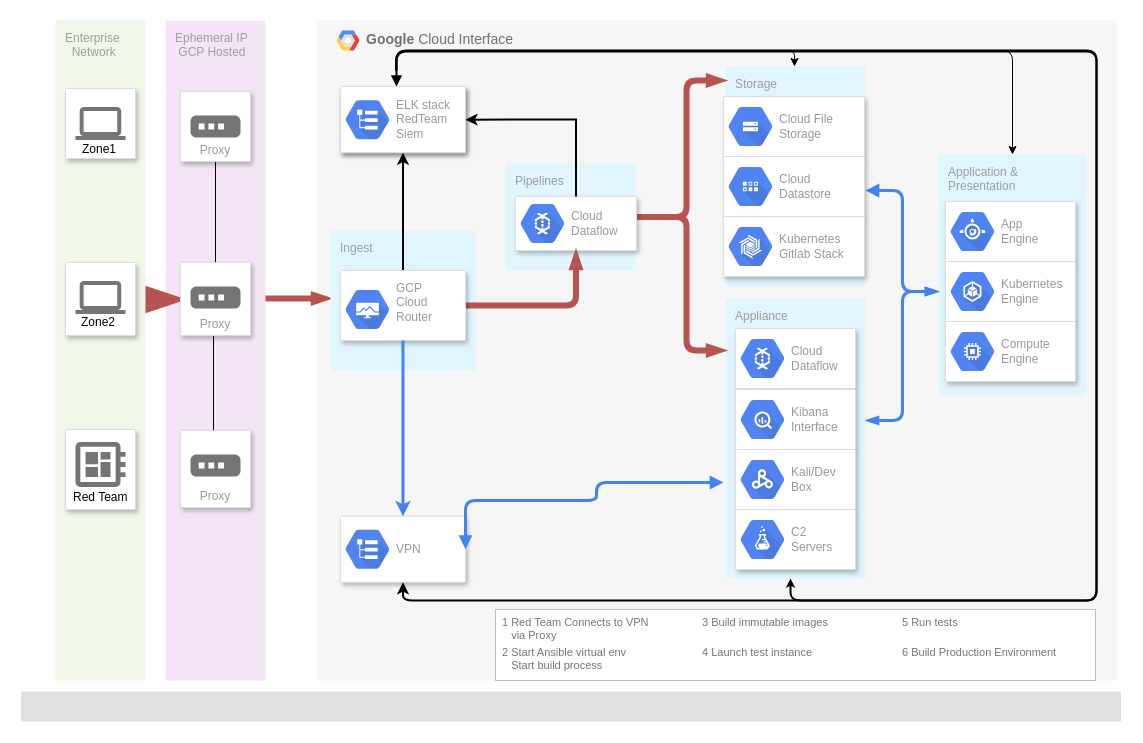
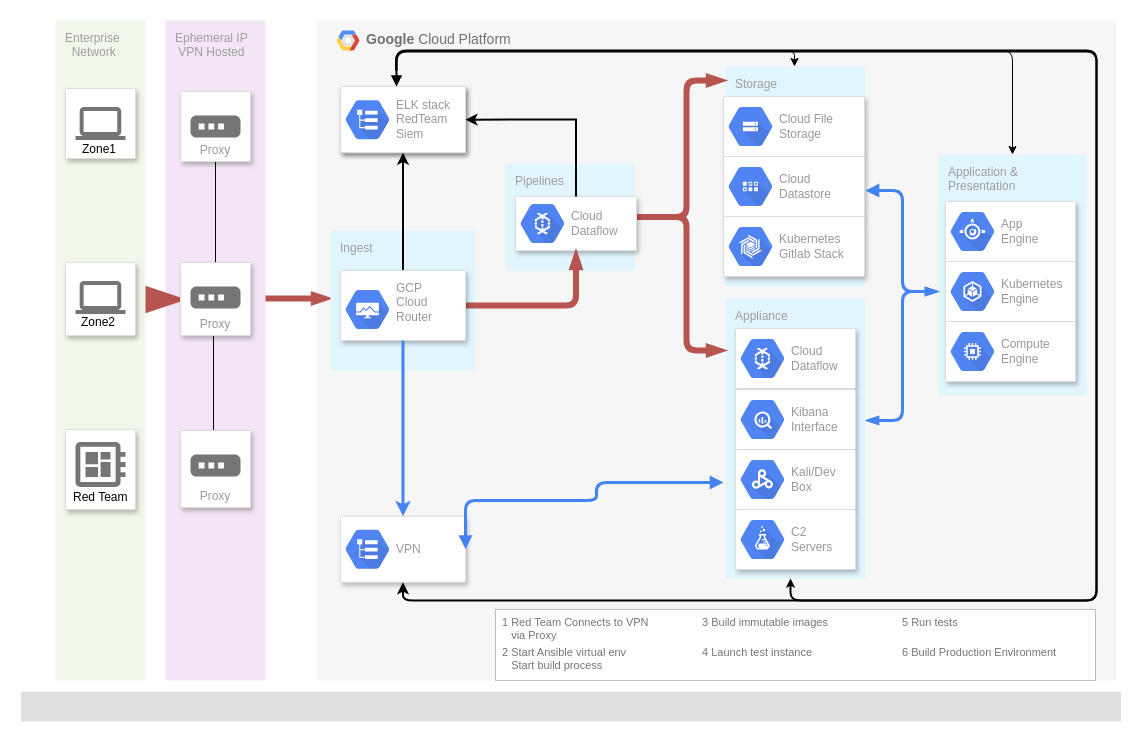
node "Google Cloud Interface": label "Google Cloud Interface" -> "Google Cloud Platform"
node "Ephemeral IP GCP Hosted": label "Ephemeral IP GCP Hosted" -> "Ephemeral IP VPN Hosted"
